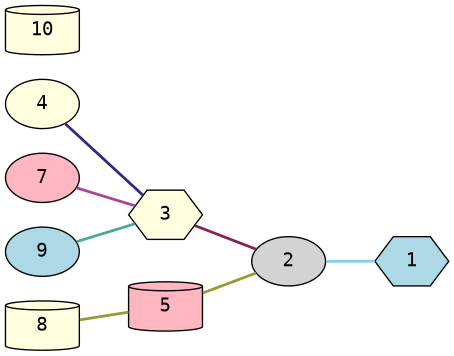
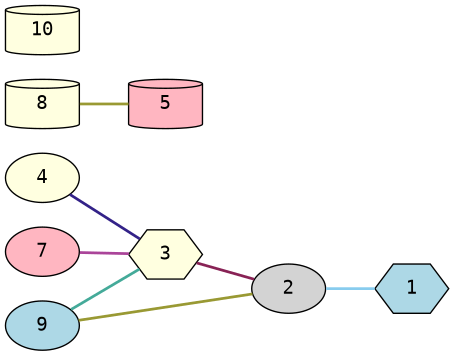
edge "2" -- "5": now "2" -- "9"
